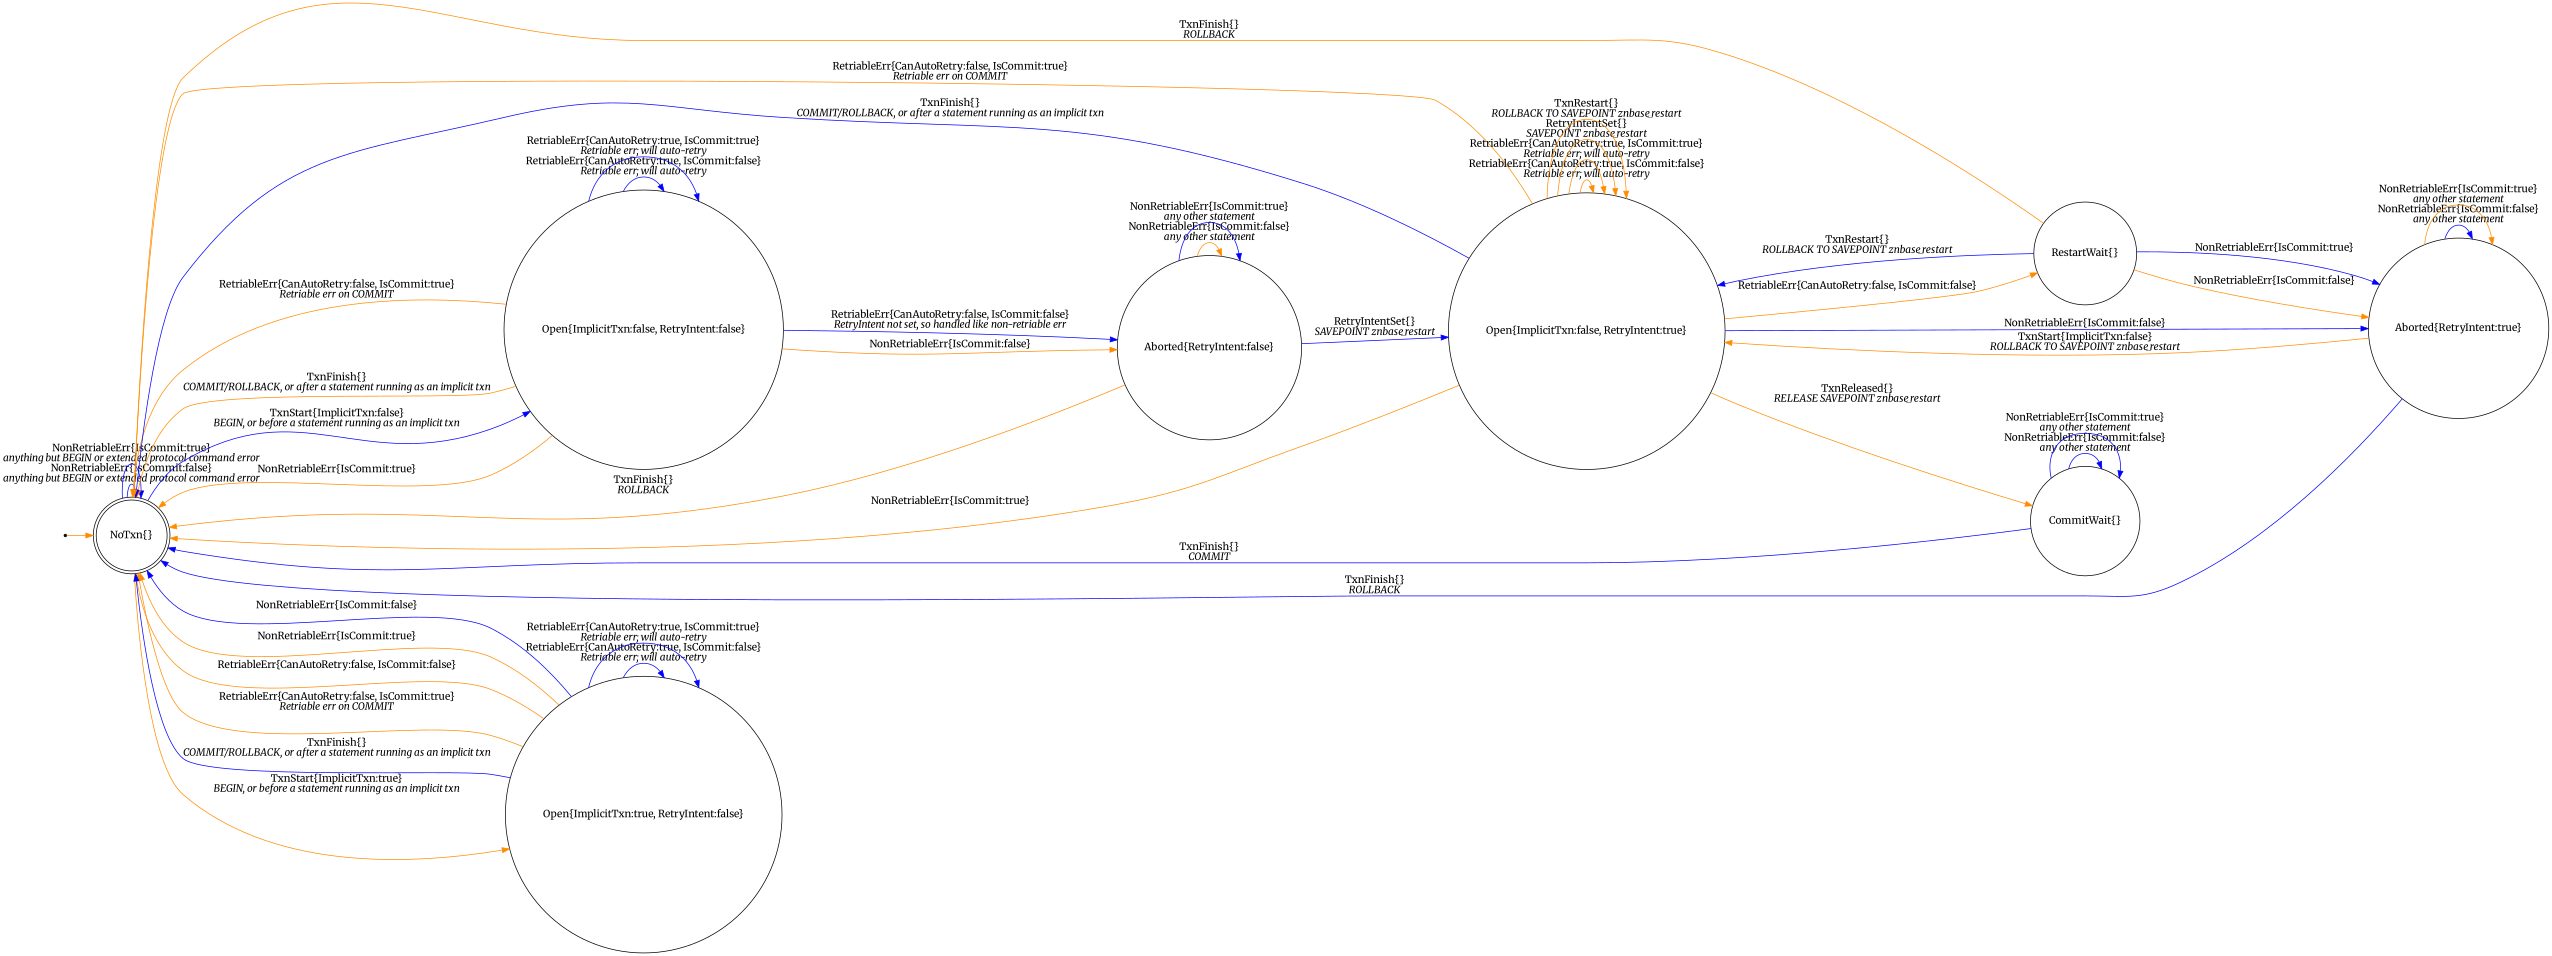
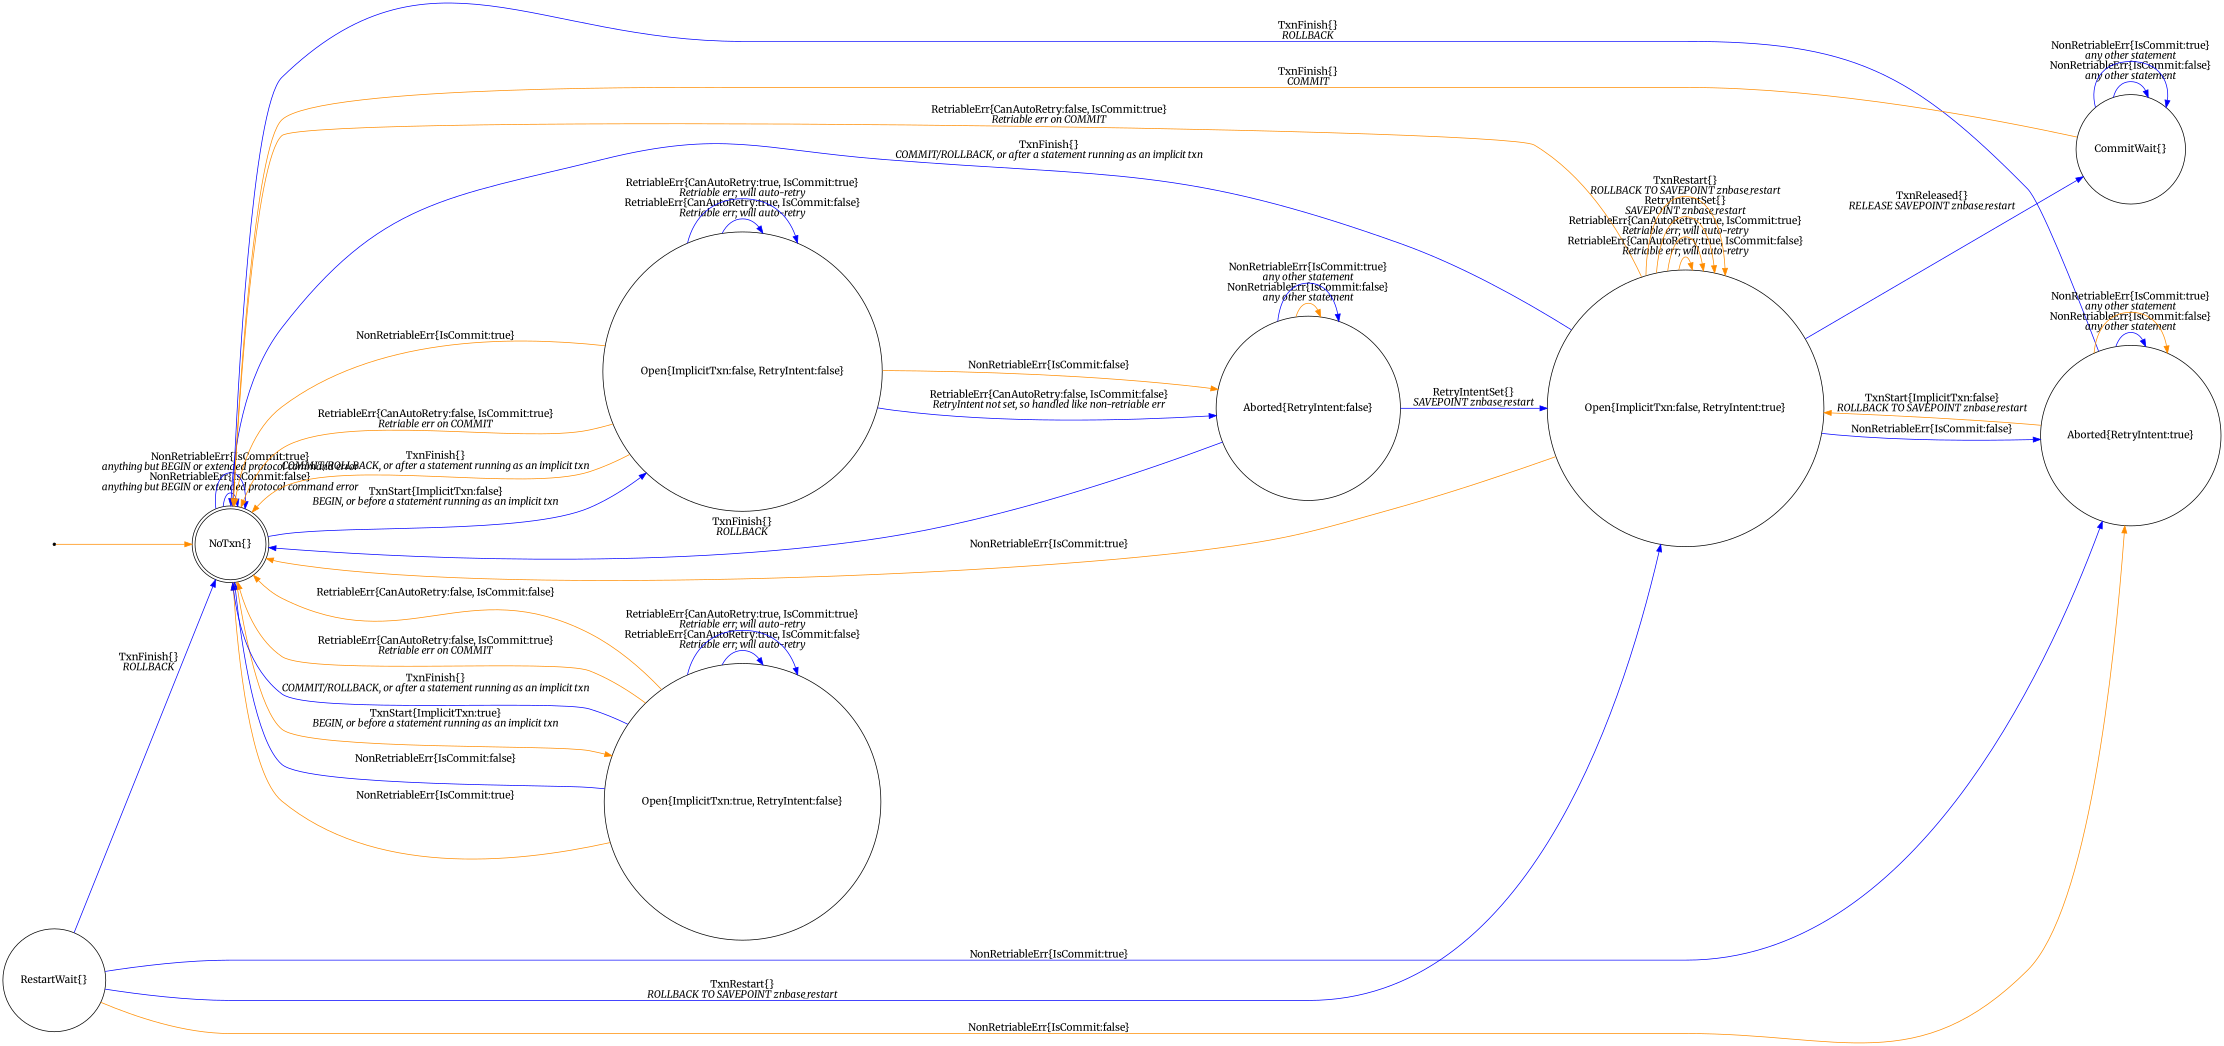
edge "RestartWait{}" -> "NoTxn{}": color darkorange -> blue
edge "Open{ImplicitTxn:false, RetryIntent:true}" -> "RestartWait{}": removed, label "RetriableErr{CanAutoRetry:false, IsCommit:false}"
edge "Open{ImplicitTxn:false, RetryIntent:true}" -> "CommitWait{}": color darkorange -> blue
edge "Aborted{RetryIntent:false}" -> "NoTxn{}": color darkorange -> blue
edge "CommitWait{}" -> "NoTxn{}": color blue -> darkorange
